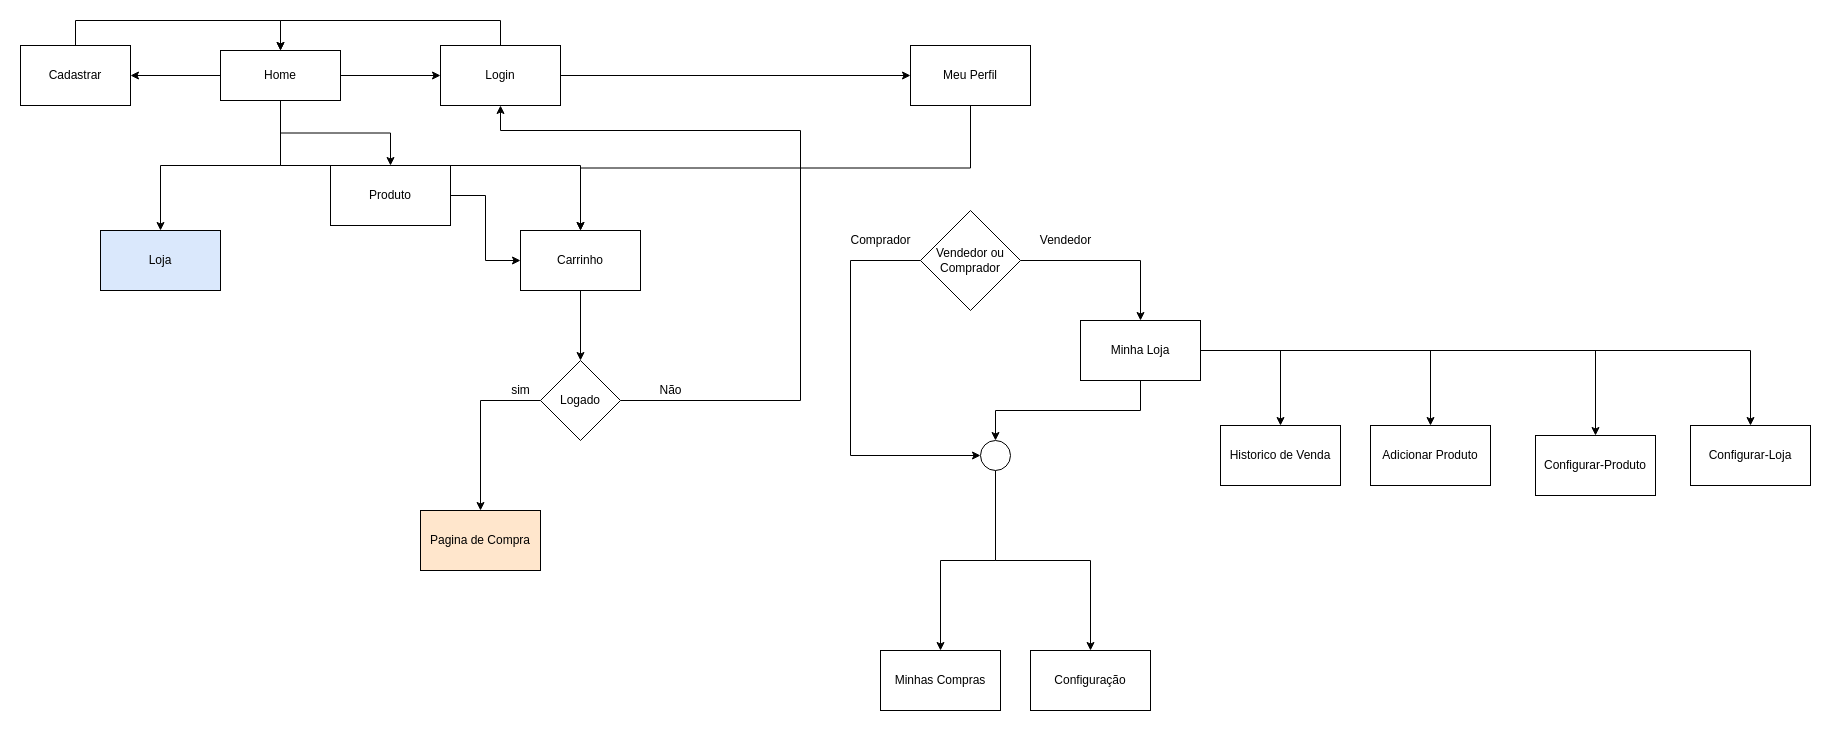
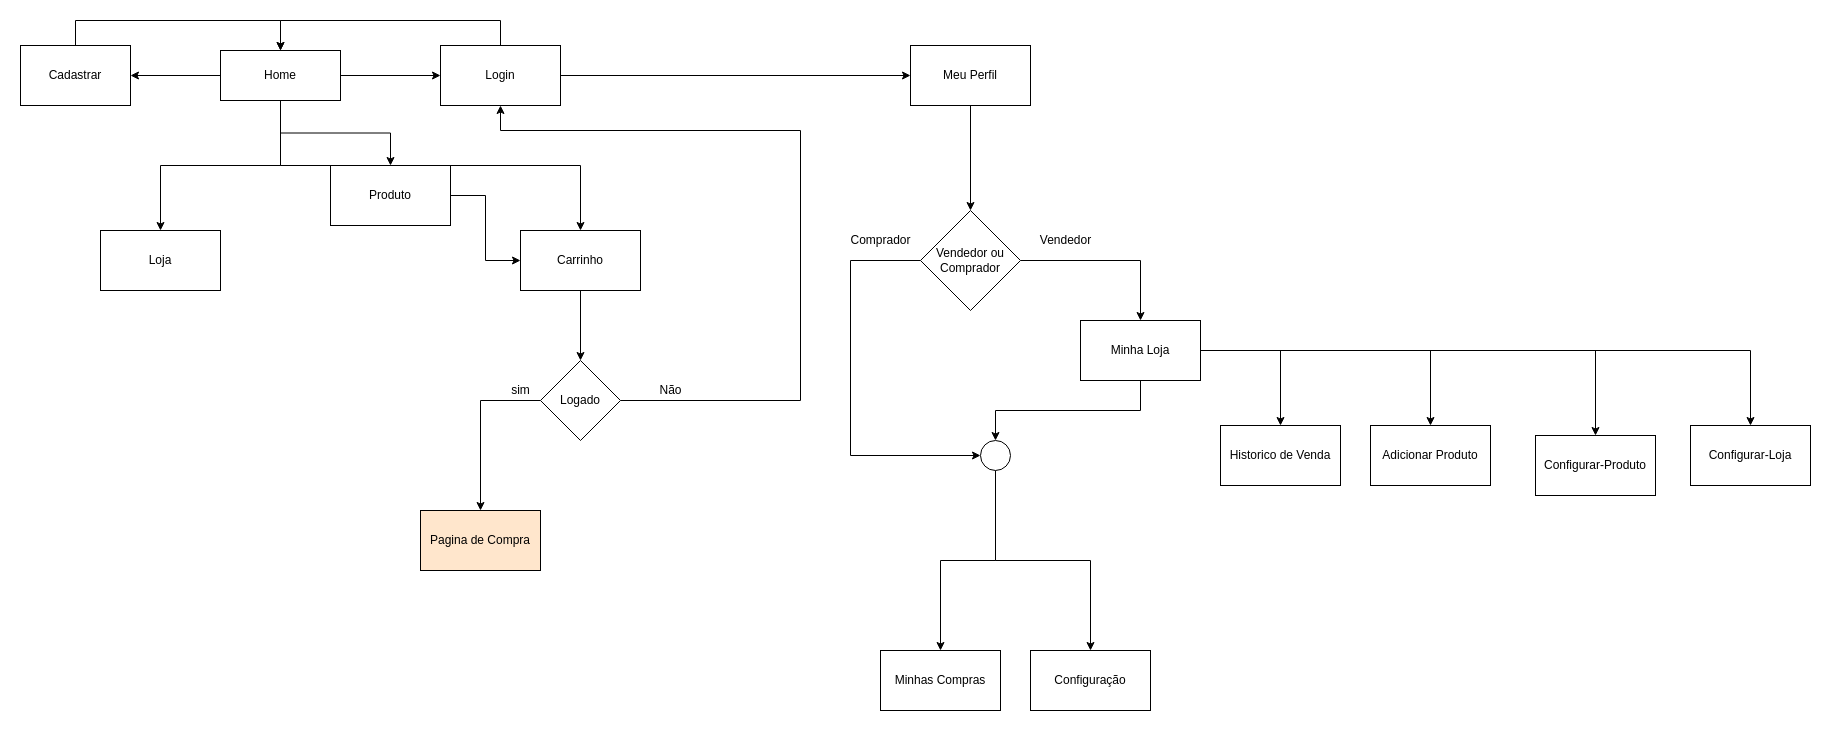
edge "Meu Perfil" -> "Carrinho": now "Meu Perfil" -> "Vendedor ou Comprador"
node "Loja": fillcolor #dae8fc -> #ffffff
